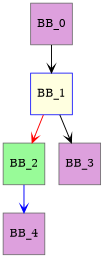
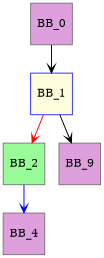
node "BB_3": label "BB_3" -> "BB_9"
